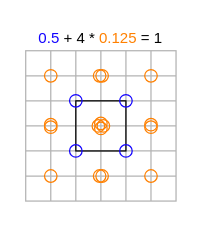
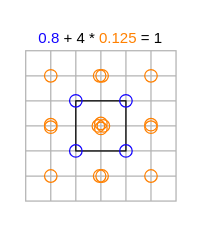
node "0.5 + 4 * 0.125 = 1": label "0.5 + 4 * 0.125 = 1" -> "0.8 + 4 * 0.125 = 1"
